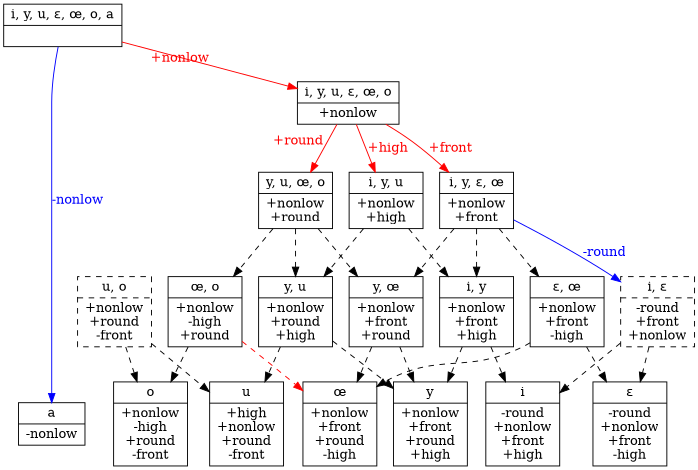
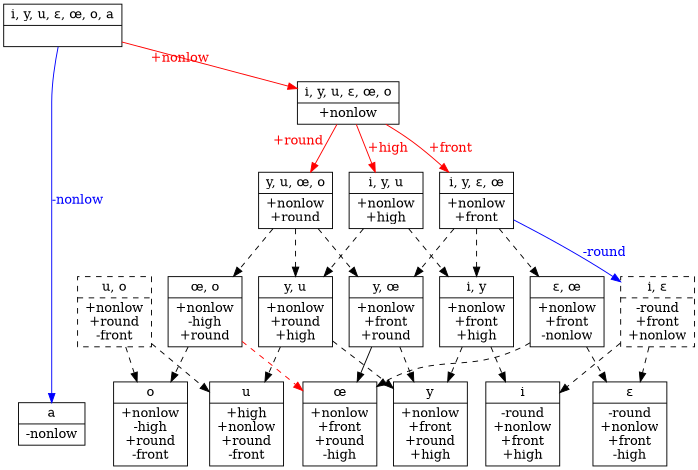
node "ɛ, œ": text "-high" -> "-nonlow"
edge "y, œ" -> "œ": style dashed -> solid
